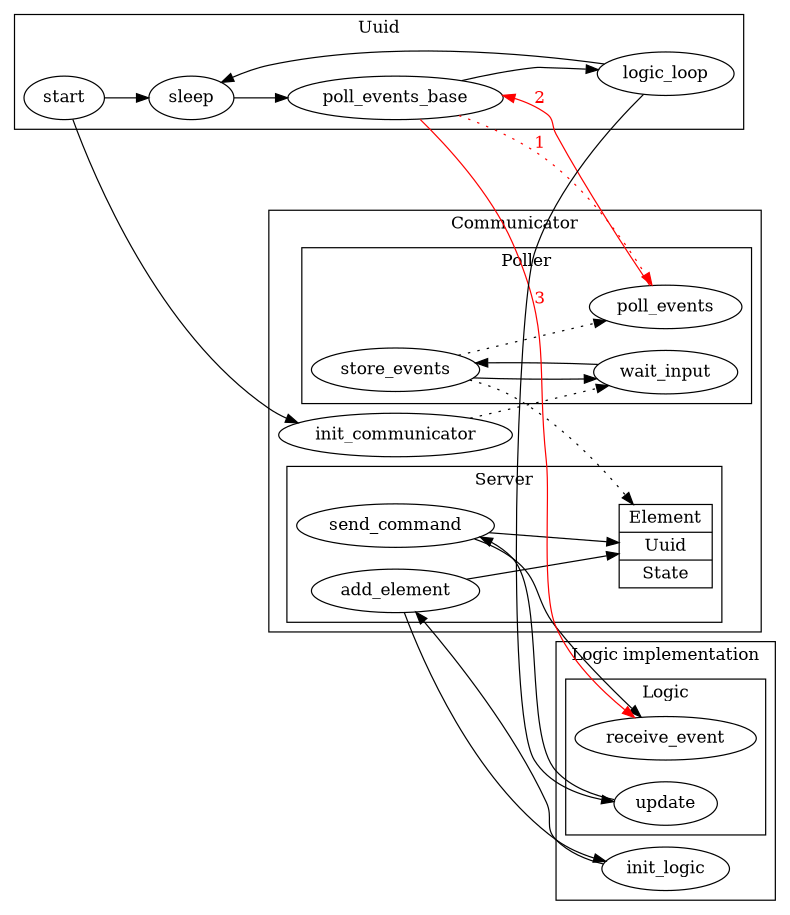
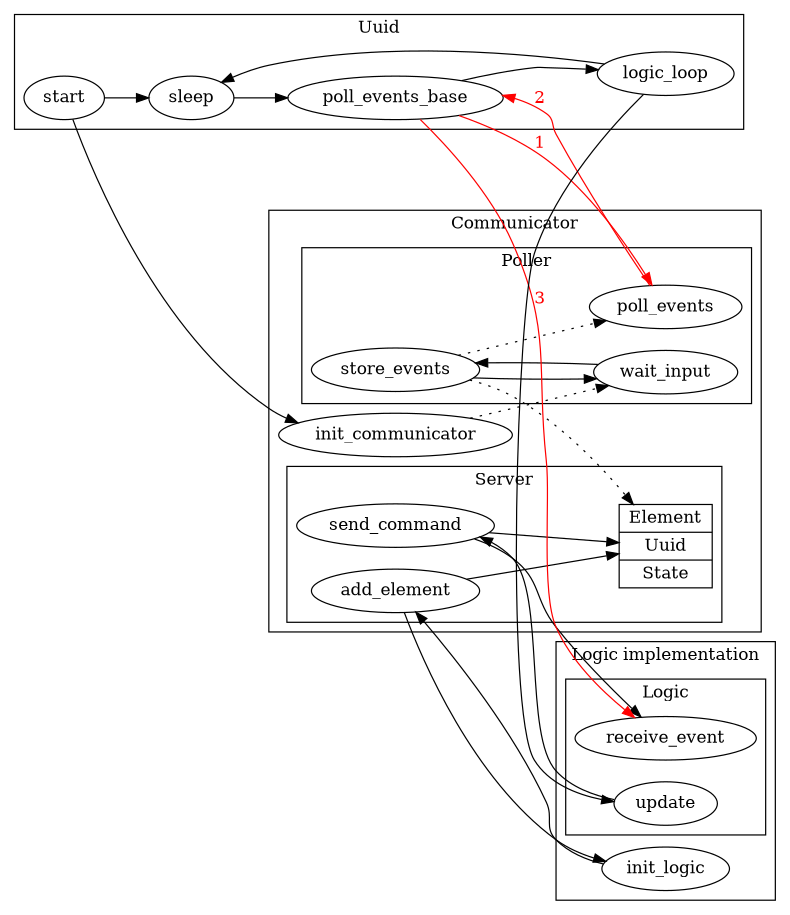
edge "poll_events_base" -> "poll_events": style dotted -> solid
